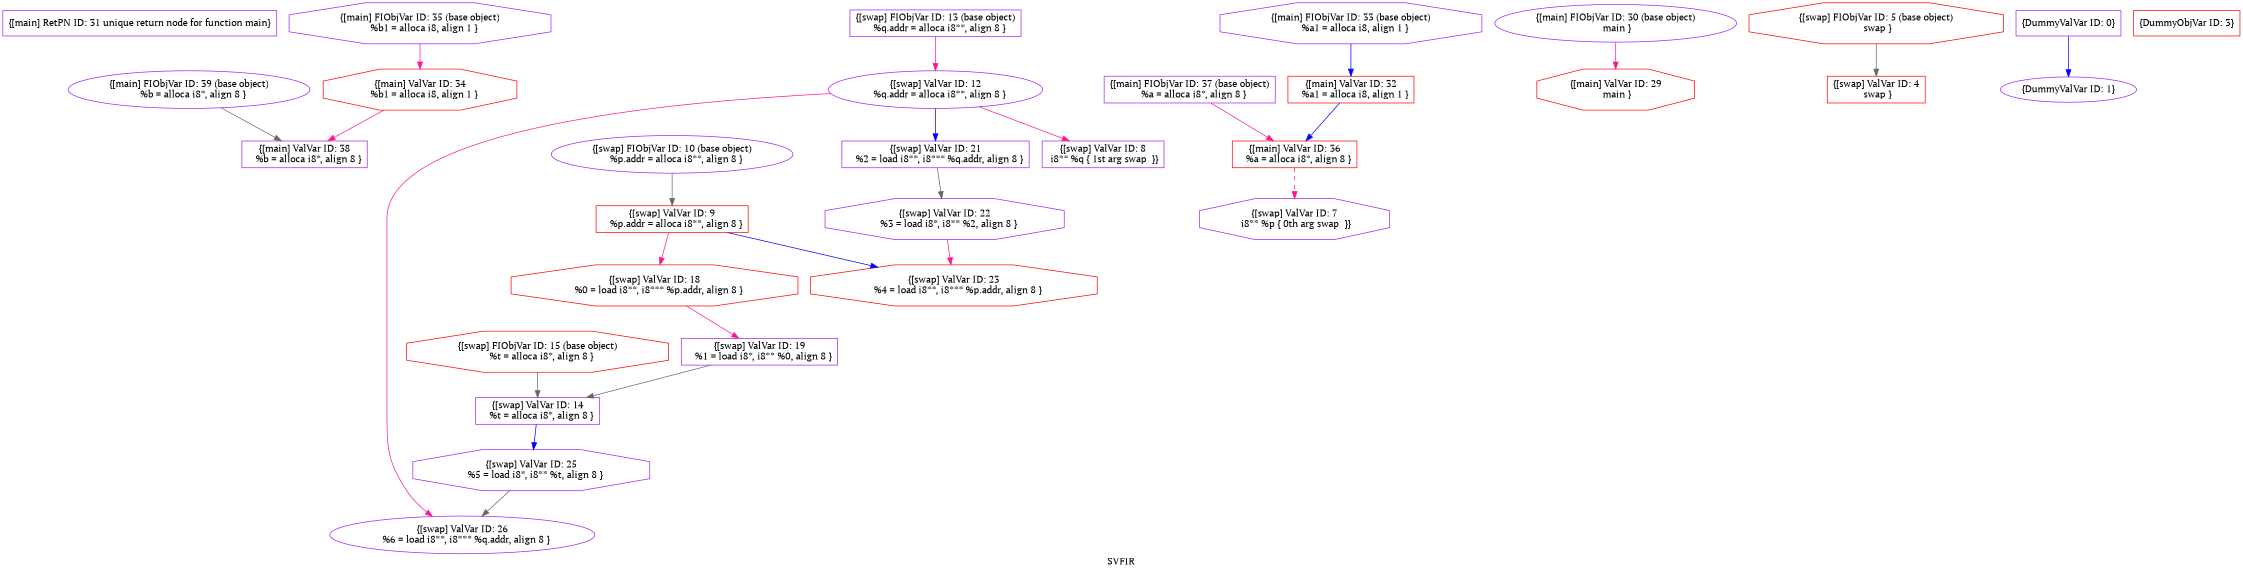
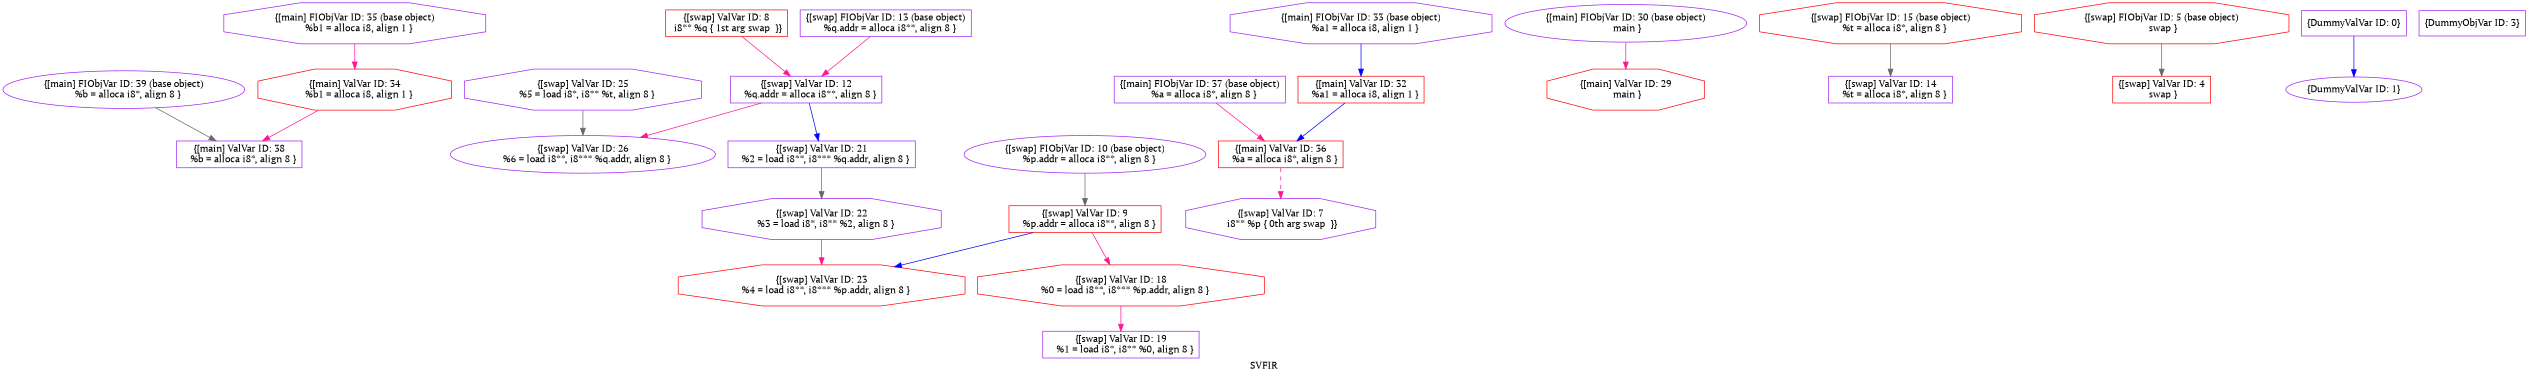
node "{[main] RetPN ID: 31 unique return node for function main}": removed
node "{DummyObjVar ID: 3}": color red -> purple
node "{[swap] ValVar ID: 12 %q.addr = alloca i8**, align 8 }": shape ellipse -> box
edge "{[swap] ValVar ID: 12 %q.addr = alloca i8**, align 8 }" -> "{[swap] ValVar ID: 8 i8** %q { 1st arg swap  }}": reversed
node "{[swap] ValVar ID: 8 i8** %q { 1st arg swap  }}": color purple -> red
edge "{[swap] ValVar ID: 19 %1 = load i8*, i8** %0, align 8 }" -> "{[swap] ValVar ID: 14 %t = alloca i8*, align 8 }": removed
edge "{[swap] ValVar ID: 14 %t = alloca i8*, align 8 }" -> "{[swap] ValVar ID: 25 %5 = load i8*, i8** %t, align 8 }": removed
